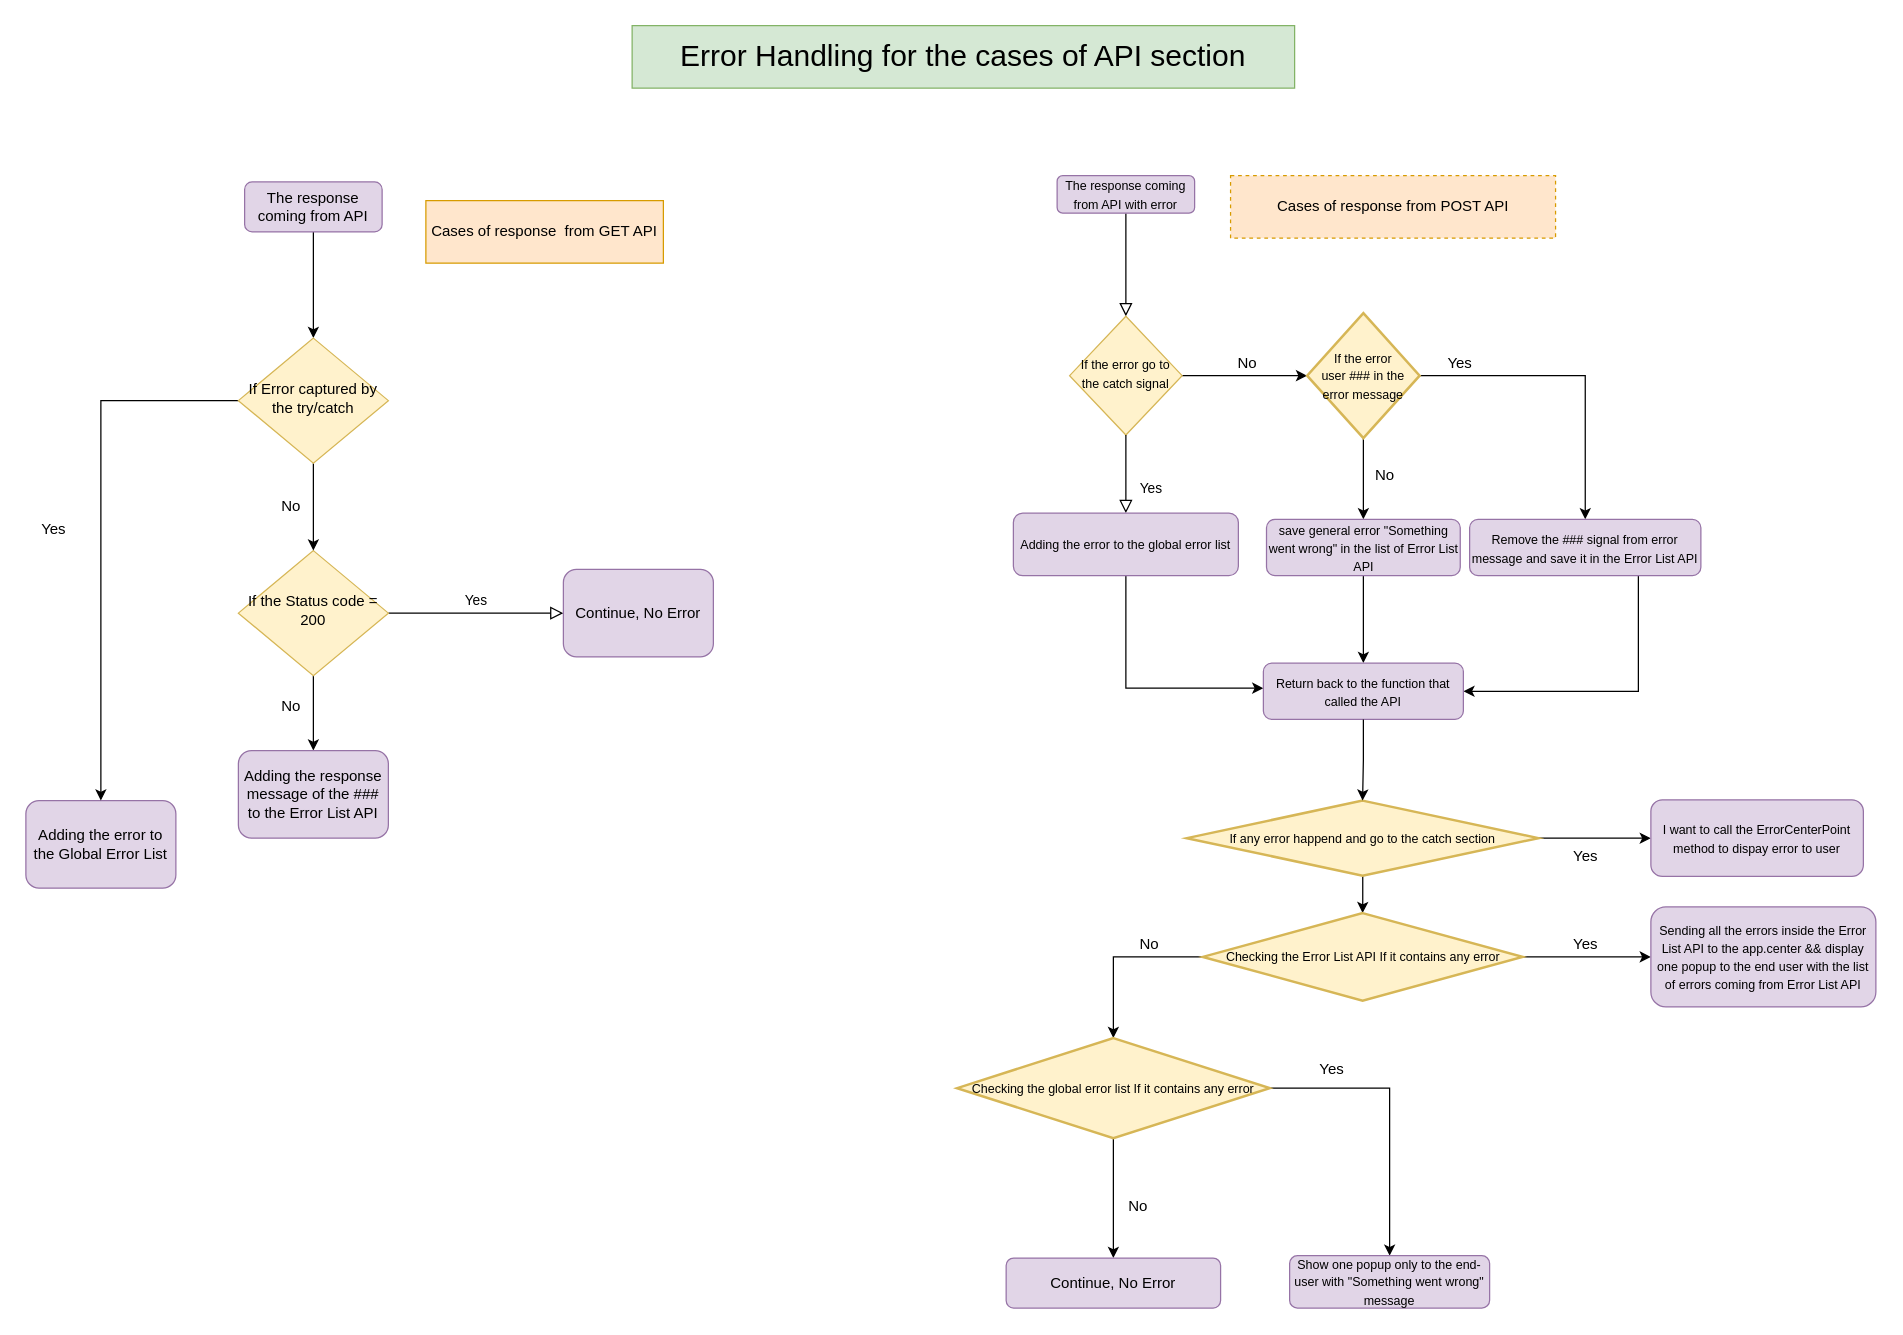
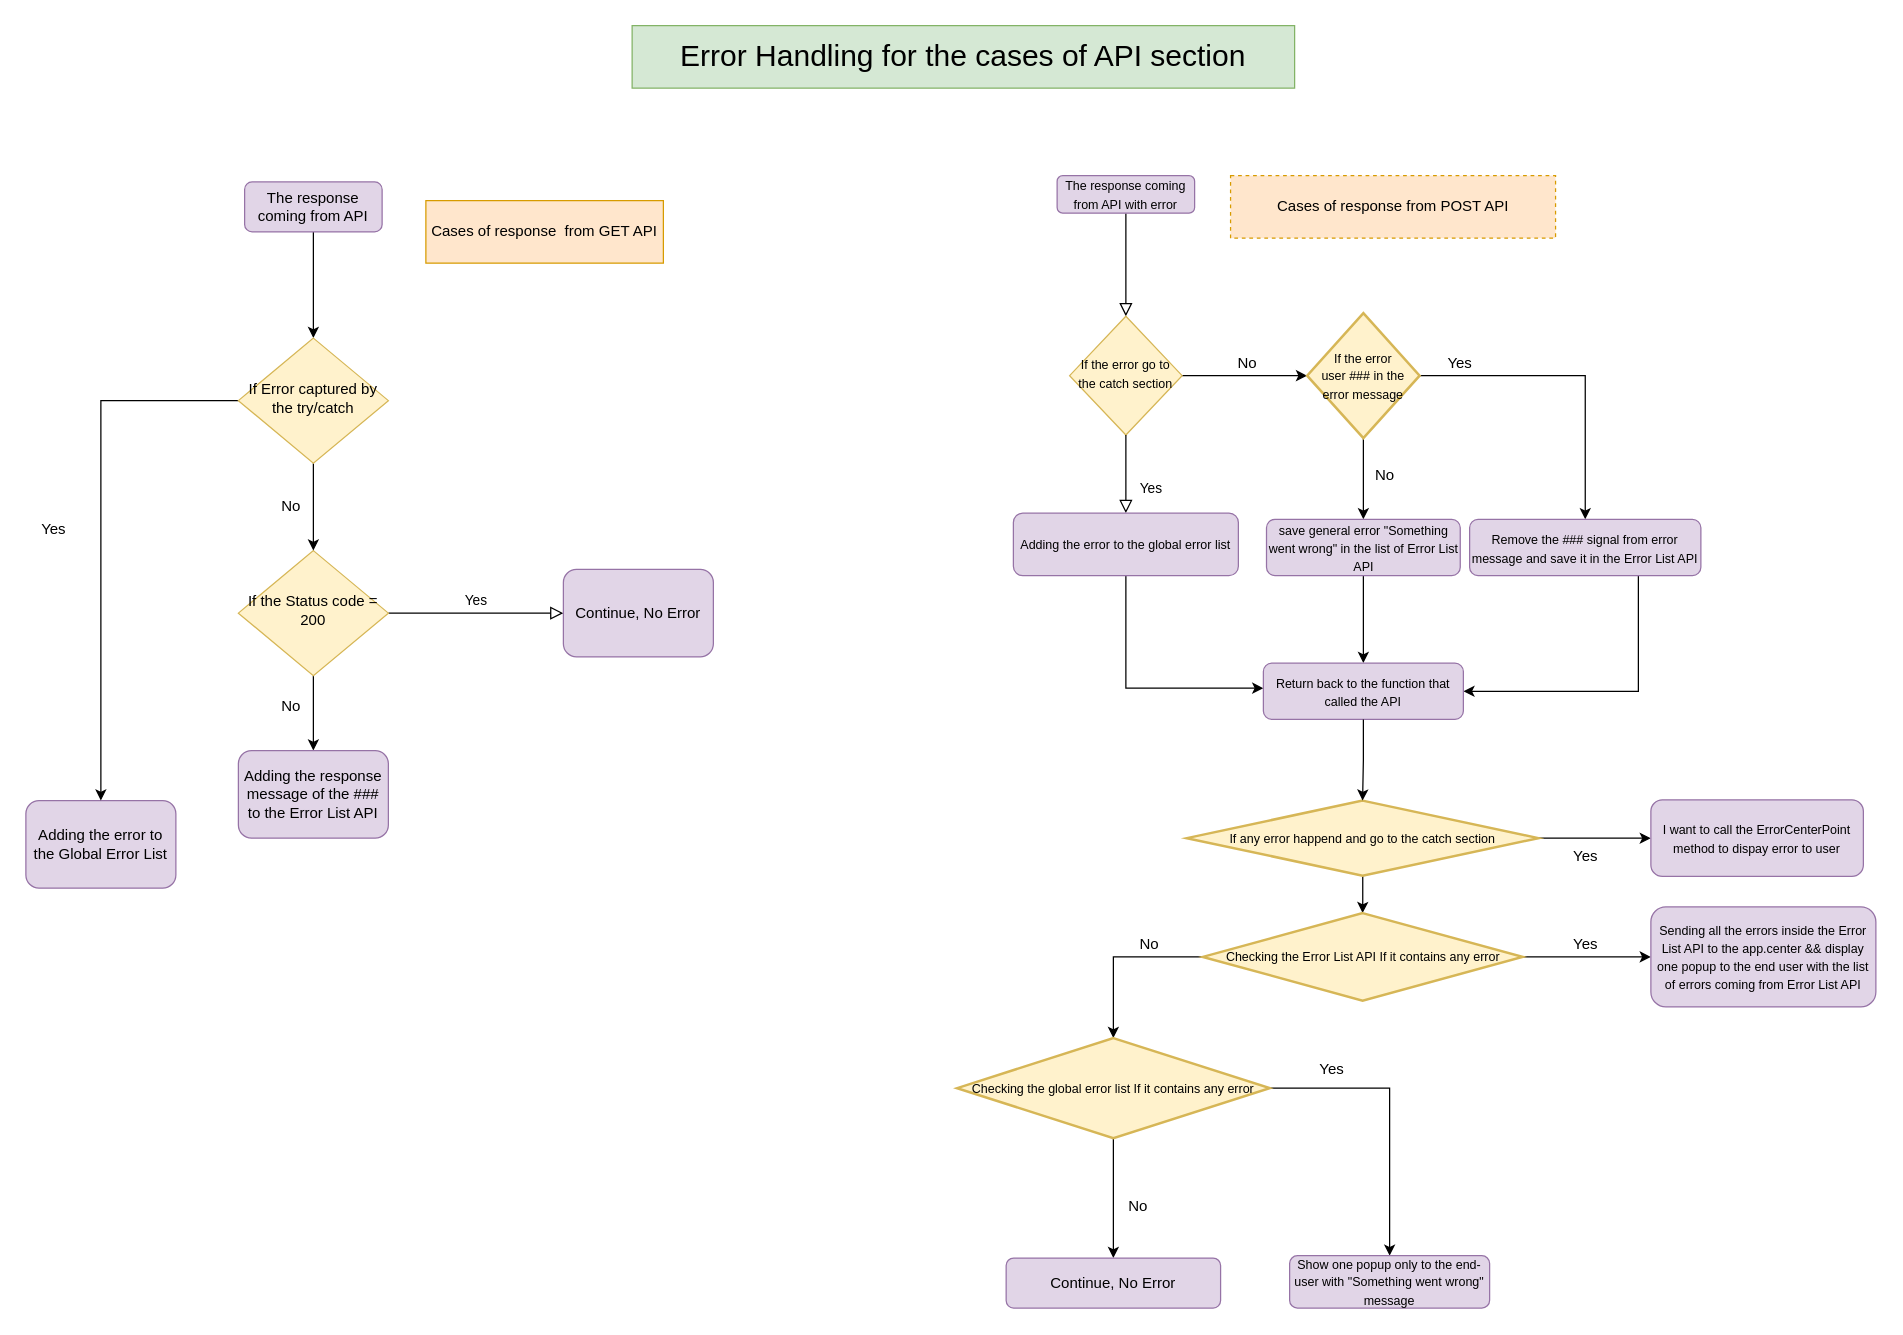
node "If the error go to the catch signal": label "If the error go to the catch signal" -> "If the error go to the catch section"
